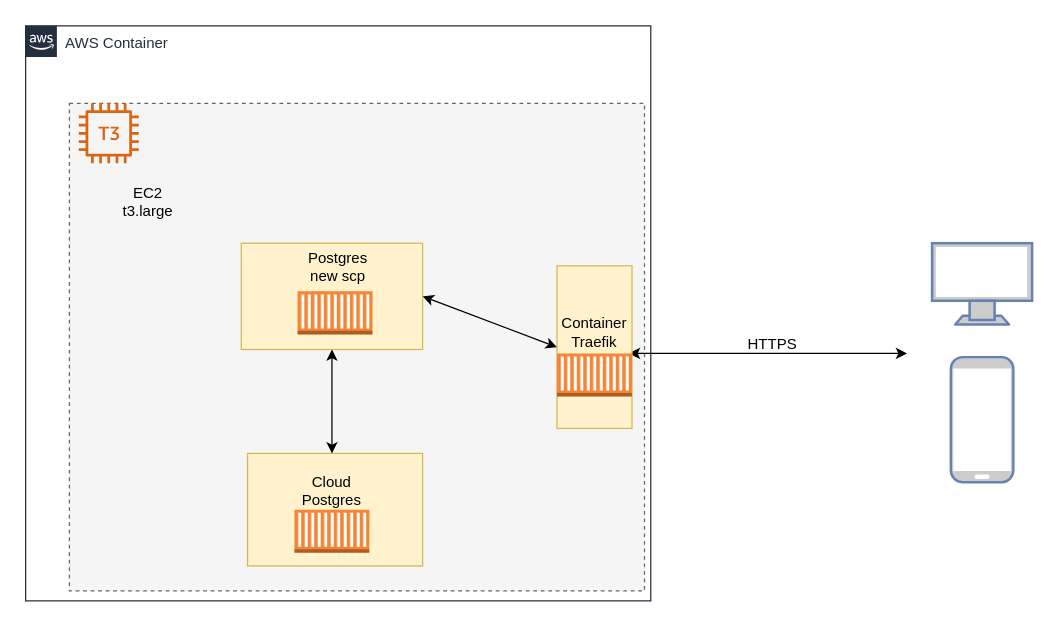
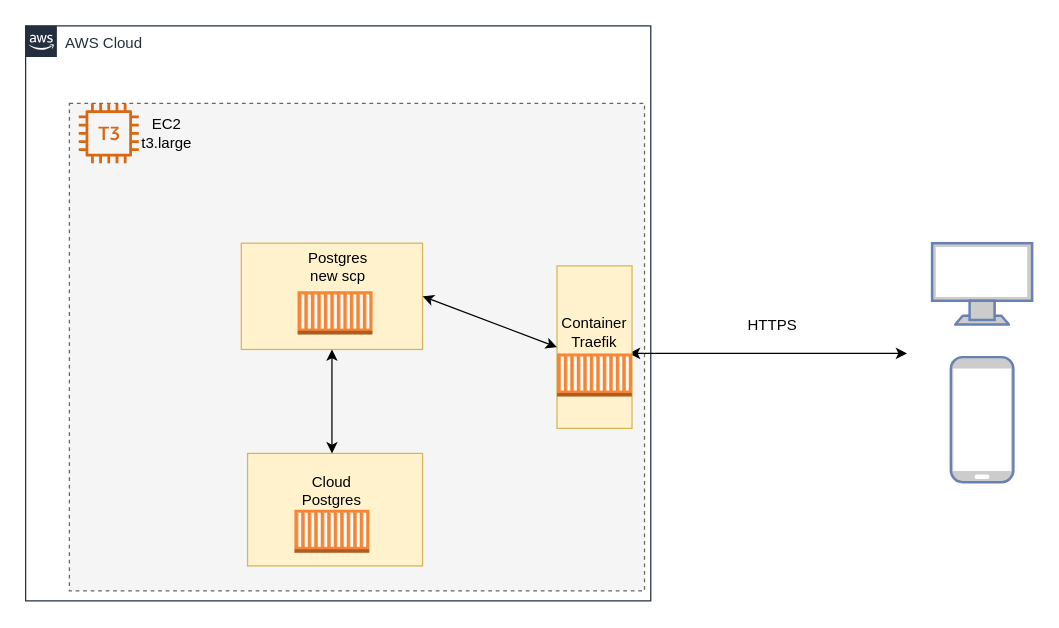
node "AWS Container": label "AWS Container" -> "AWS Cloud"
node "EC2 t3.large": moved (148, 202) -> (166, 133)
node "HTTPS": moved (772, 344) -> (772, 326)
